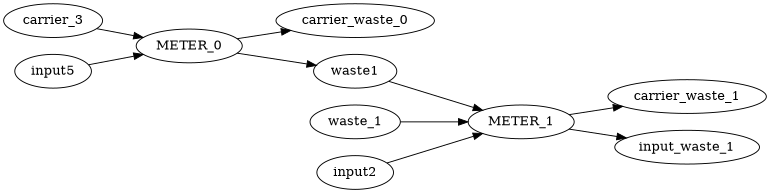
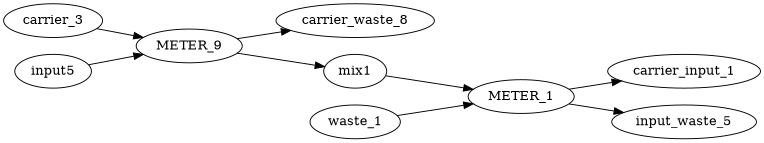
node "carrier_waste_0": label "carrier_waste_0" -> "carrier_waste_8"
node "METER_0": label "METER_0" -> "METER_9"
node "waste1": label "waste1" -> "mix1"
node "carrier_waste_1": label "carrier_waste_1" -> "carrier_input_1"
node "input_waste_1": label "input_waste_1" -> "input_waste_5"
node "input2": removed
